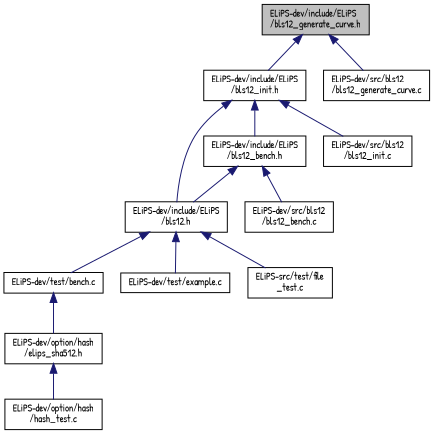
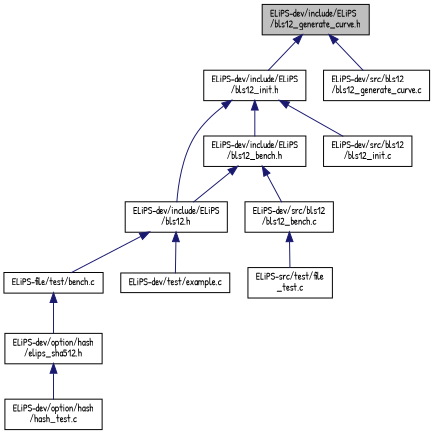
edge "ELiPS-src/test/file _test.c" -> "ELiPS-dev/include/ELiPS /bls12.h": now "ELiPS-src/test/file _test.c" -> "ELiPS-dev/src/bls12 /bls12_bench.c"
node "ELiPS-dev/test/bench.c": label "ELiPS-dev/test/bench.c" -> "ELiPS-file/test/bench.c"
